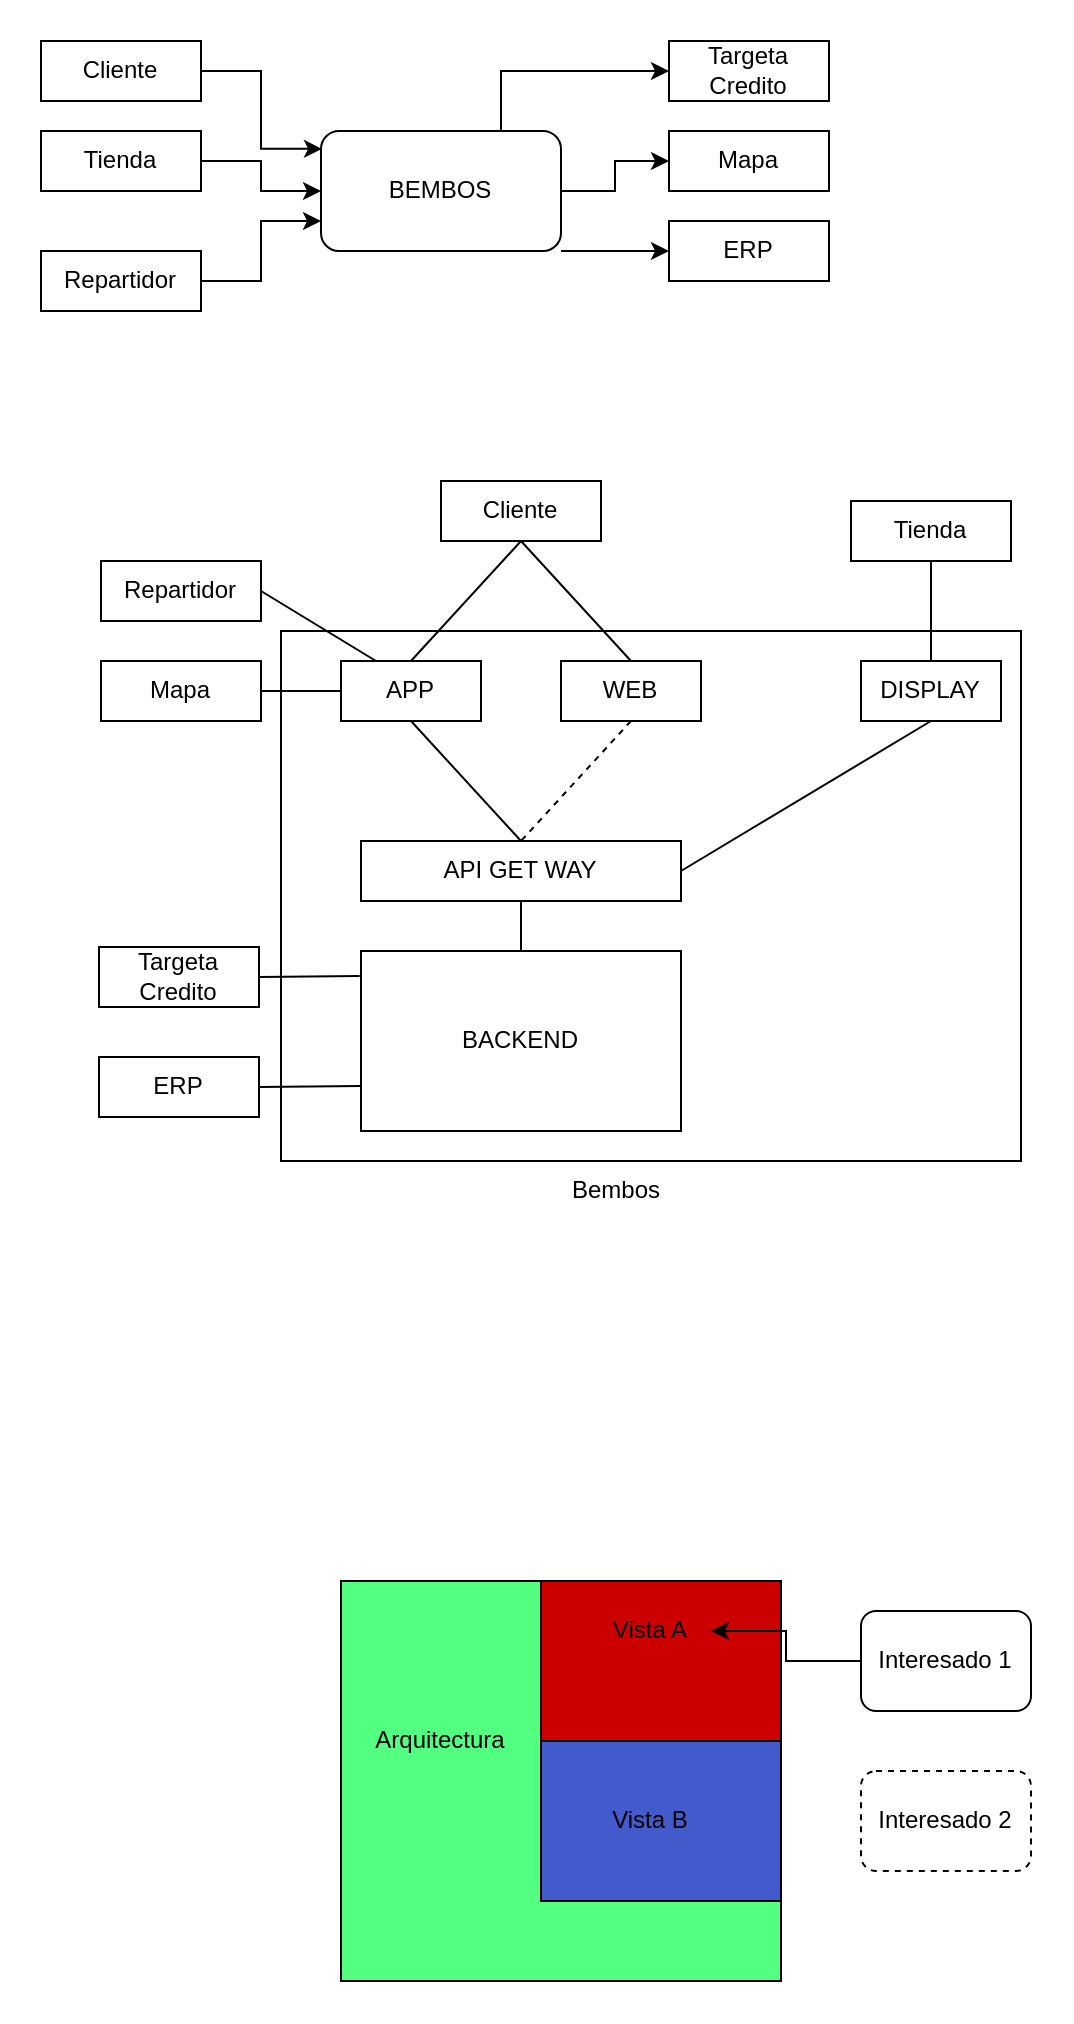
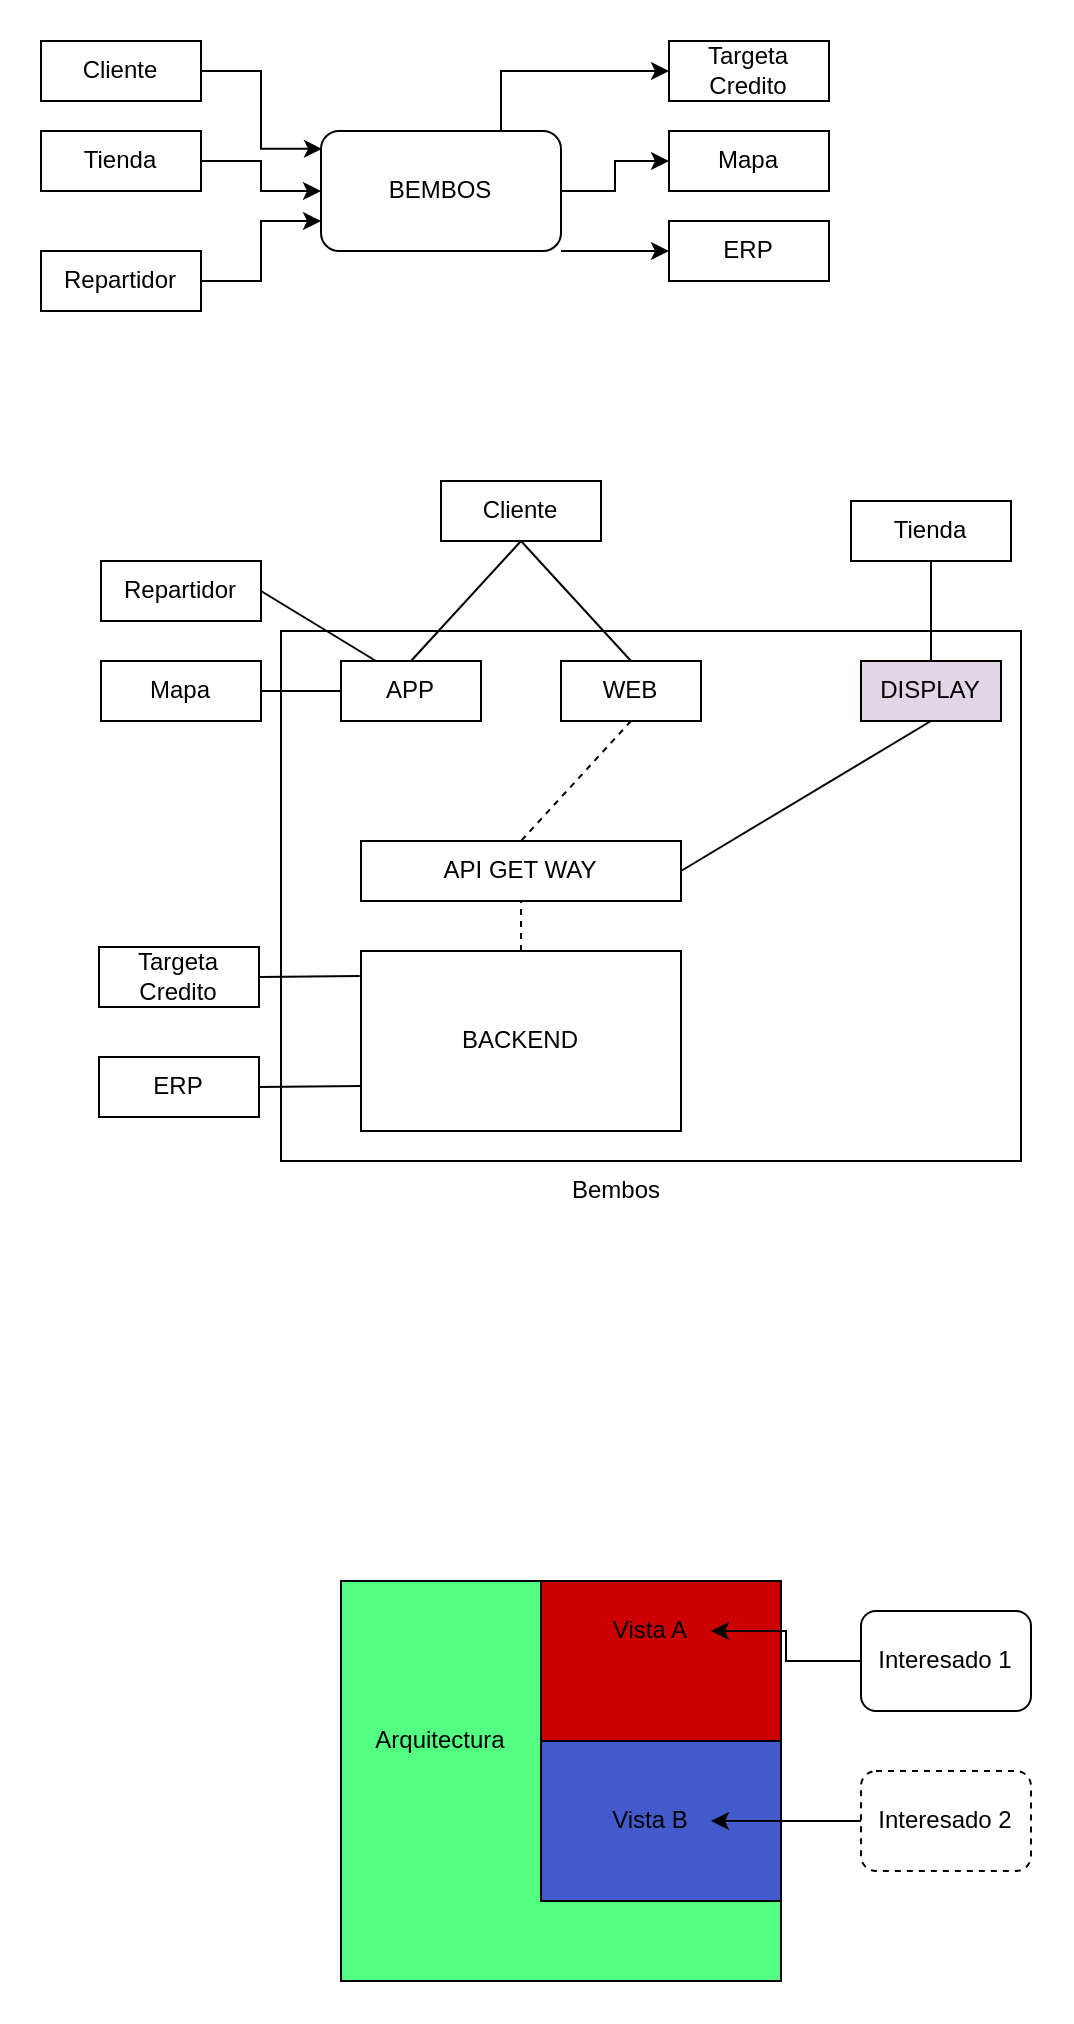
node "DISPLAY": fillcolor #ffffff -> #e1d5e7
edge "APP" -- "API GET WAY": removed
edge "API GET WAY" -- "BACKEND": style solid -> dashed
edge "Interesado 2" -> "Vista B": added
